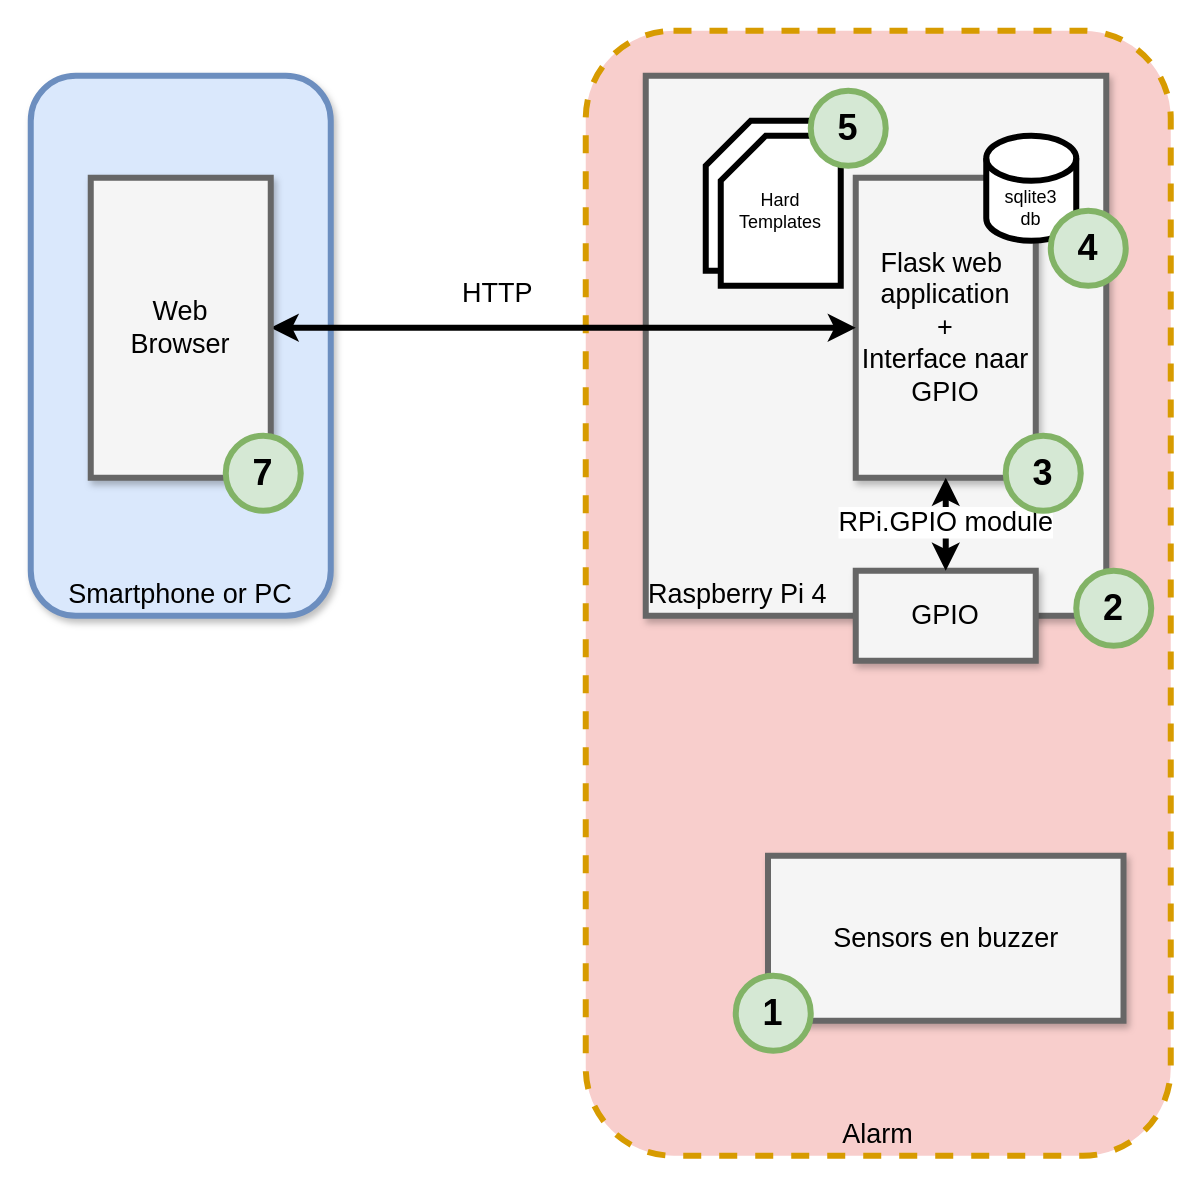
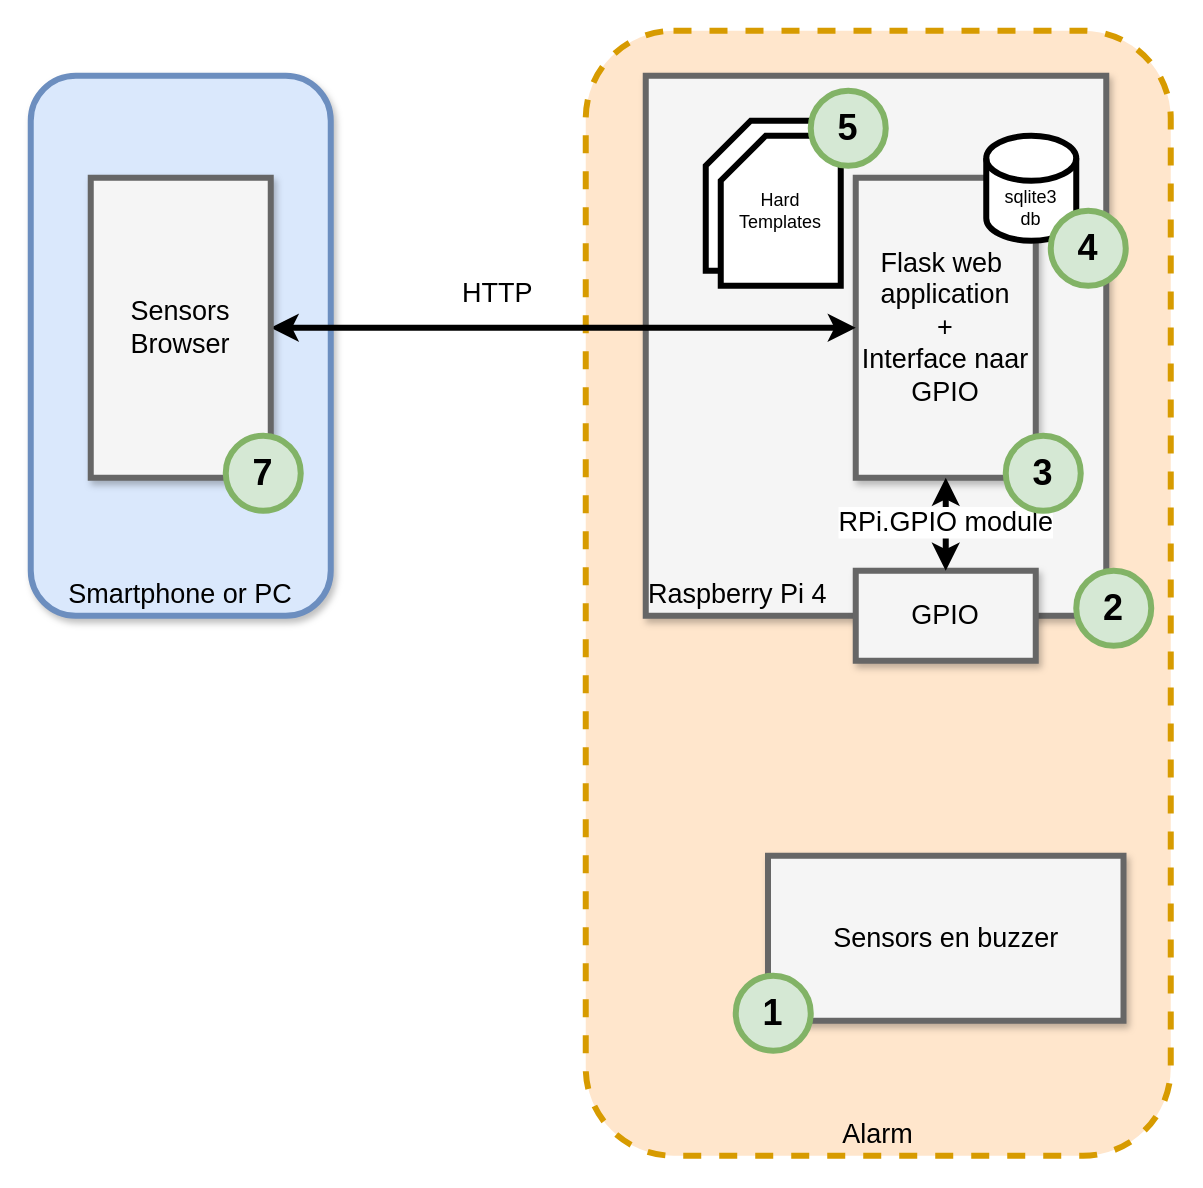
node "Web Browser": label "Web Browser" -> "Sensors Browser"
node "Alarm": fillcolor #f8cecc -> #ffe6cc
